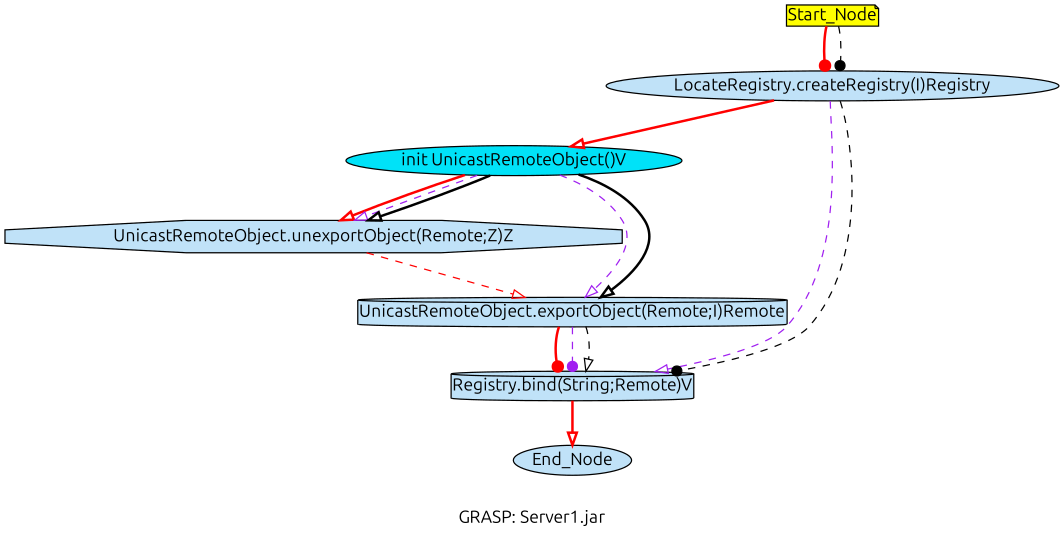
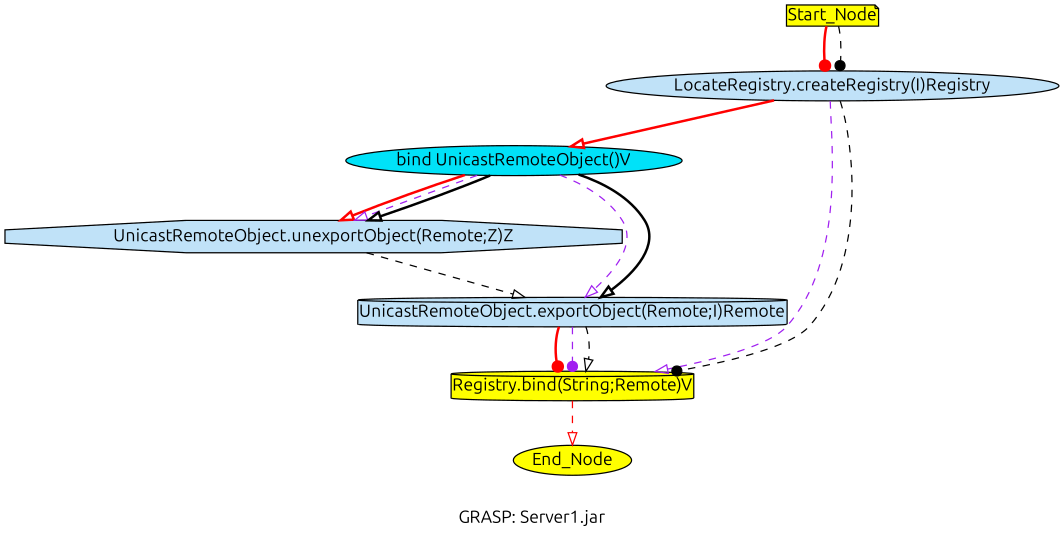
node "init UnicastRemoteObject()V": label "init UnicastRemoteObject()V" -> "bind UnicastRemoteObject()V"
edge "UnicastRemoteObject.unexportObject(Remote;Z)Z" -> "UnicastRemoteObject.exportObject(Remote;I)Remote": color red -> black
node "Registry.bind(String;Remote)V": fillcolor #c0e2f8 -> yellow
edge "Registry.bind(String;Remote)V" -> "End_Node": style bold -> dashed
node "End_Node": fillcolor #c0e2f8 -> yellow
